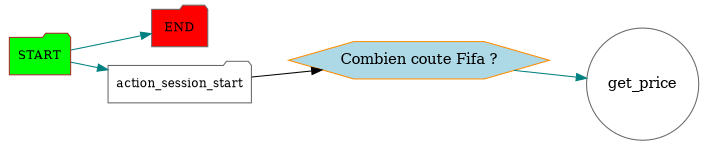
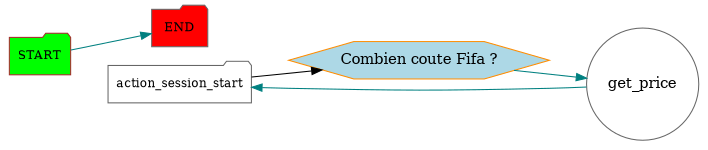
edge "START" -> "action_session_start": now "get_price" -> "action_session_start"
